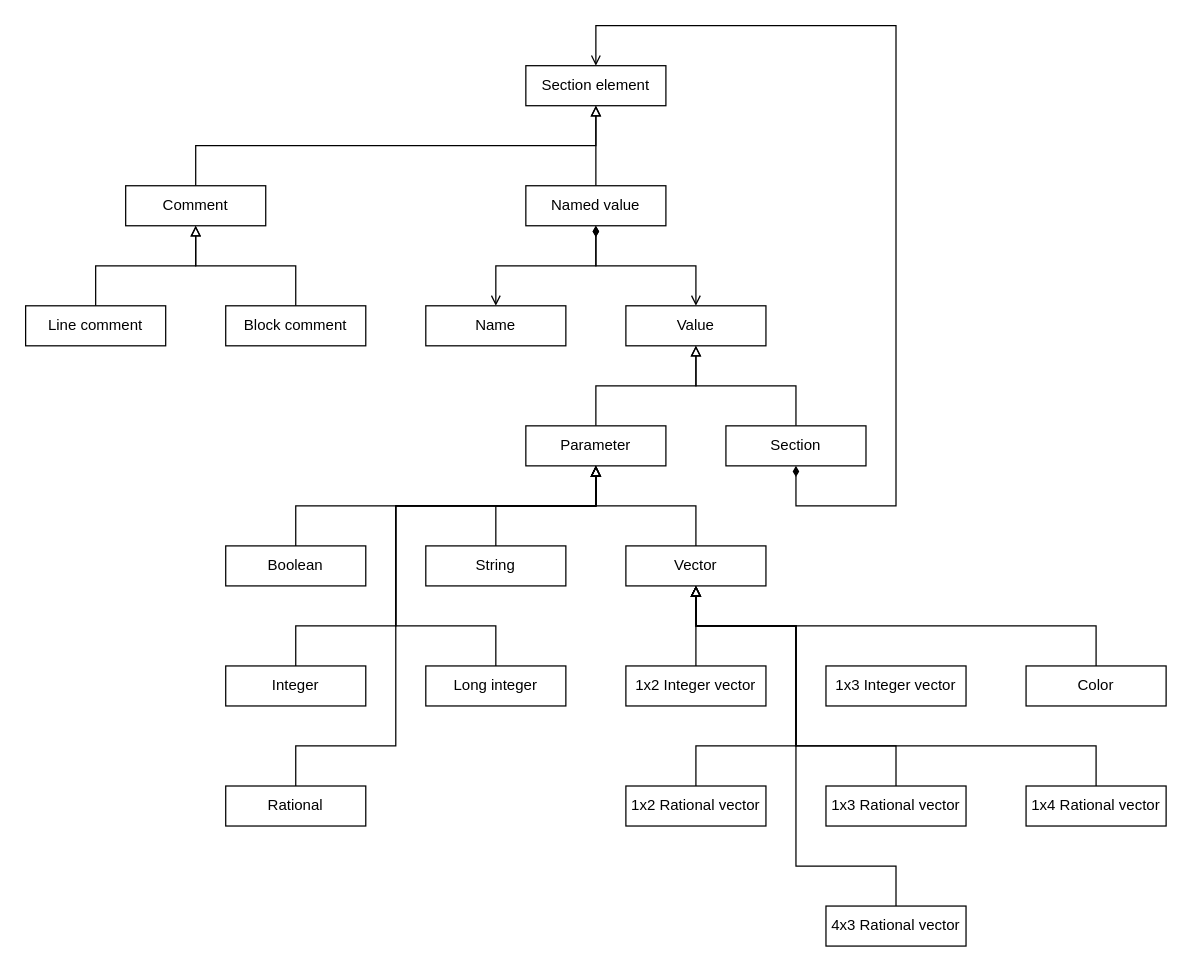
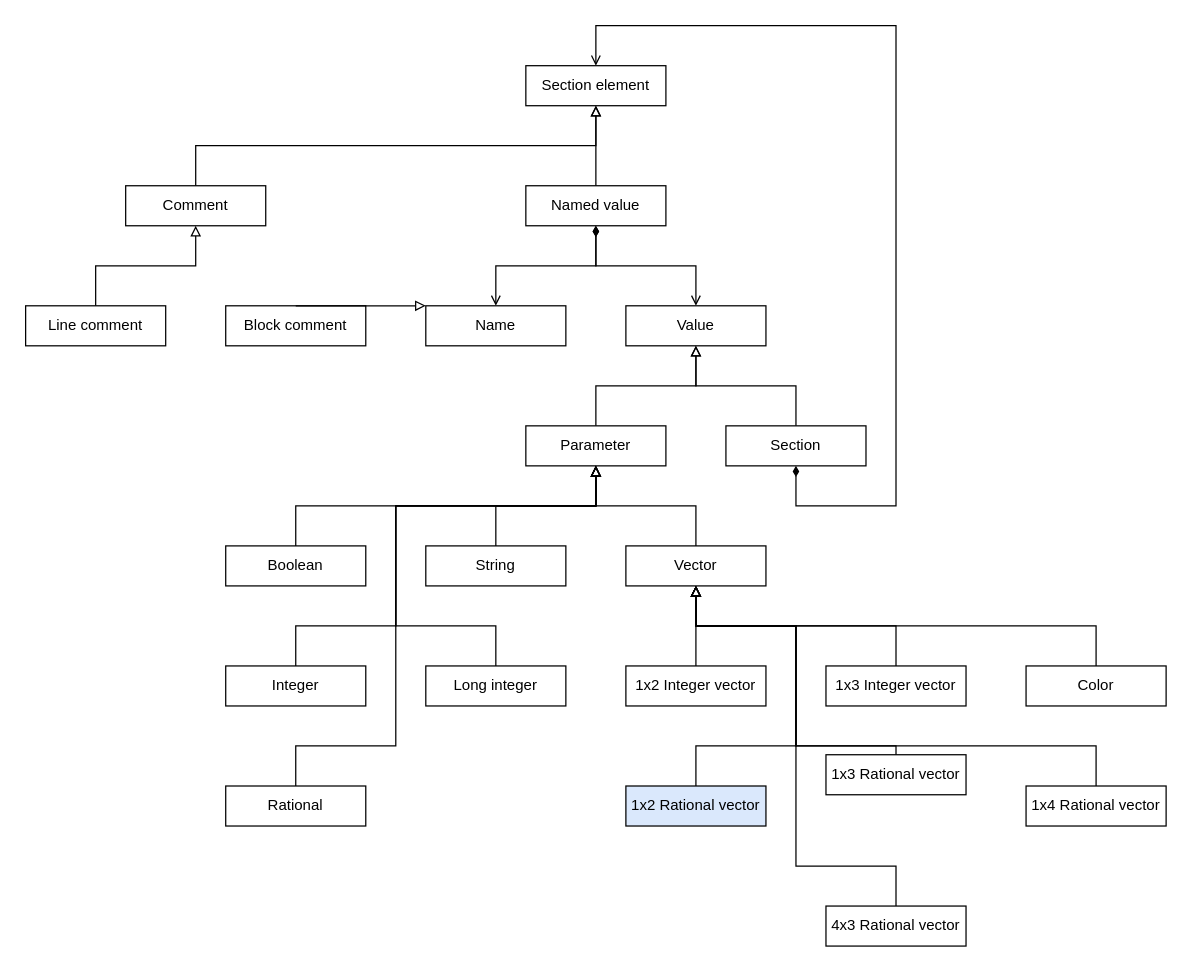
edge "Block comment" -> "Comment": now "Block comment" -> "Name"
edge "1x3 Integer vector" -> "Vector": added
node "1x2 Rational vector": fillcolor #ffffff -> #dae8fc
node "1x3 Rational vector": moved (896, 806) -> (896, 774)
